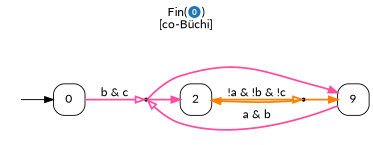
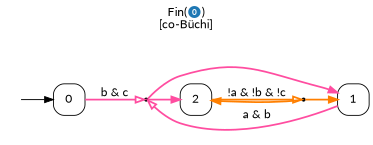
node "9": label "9" -> "1"
